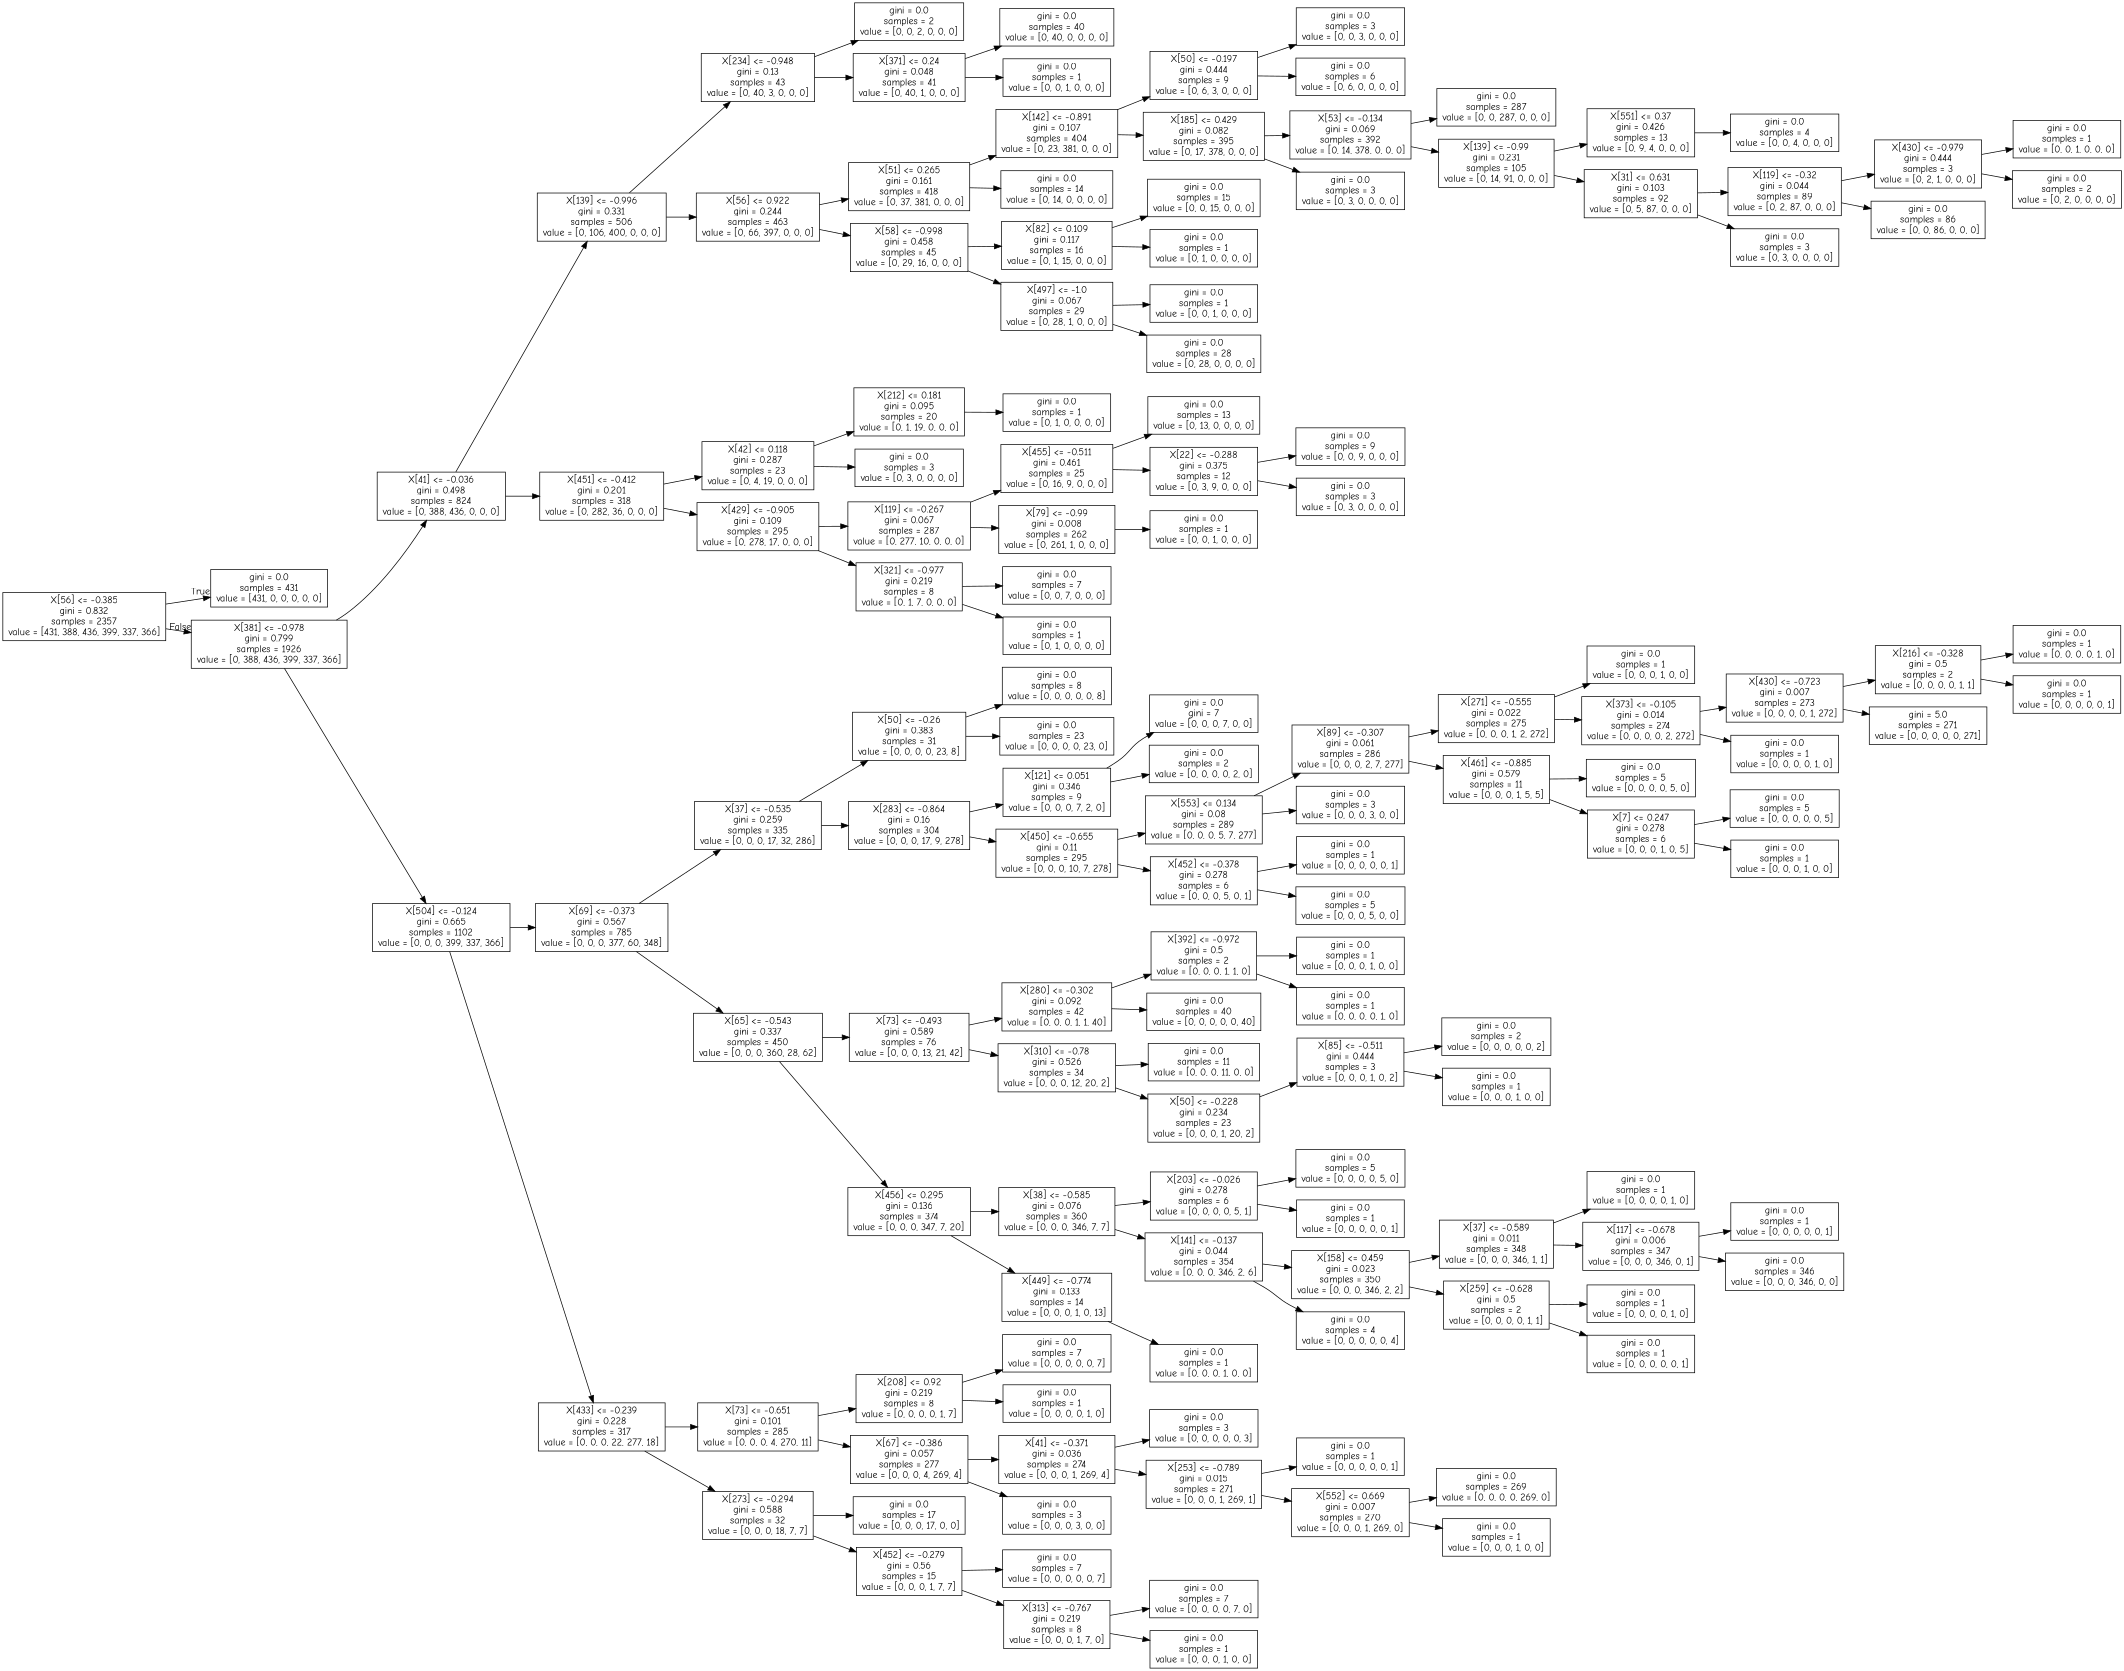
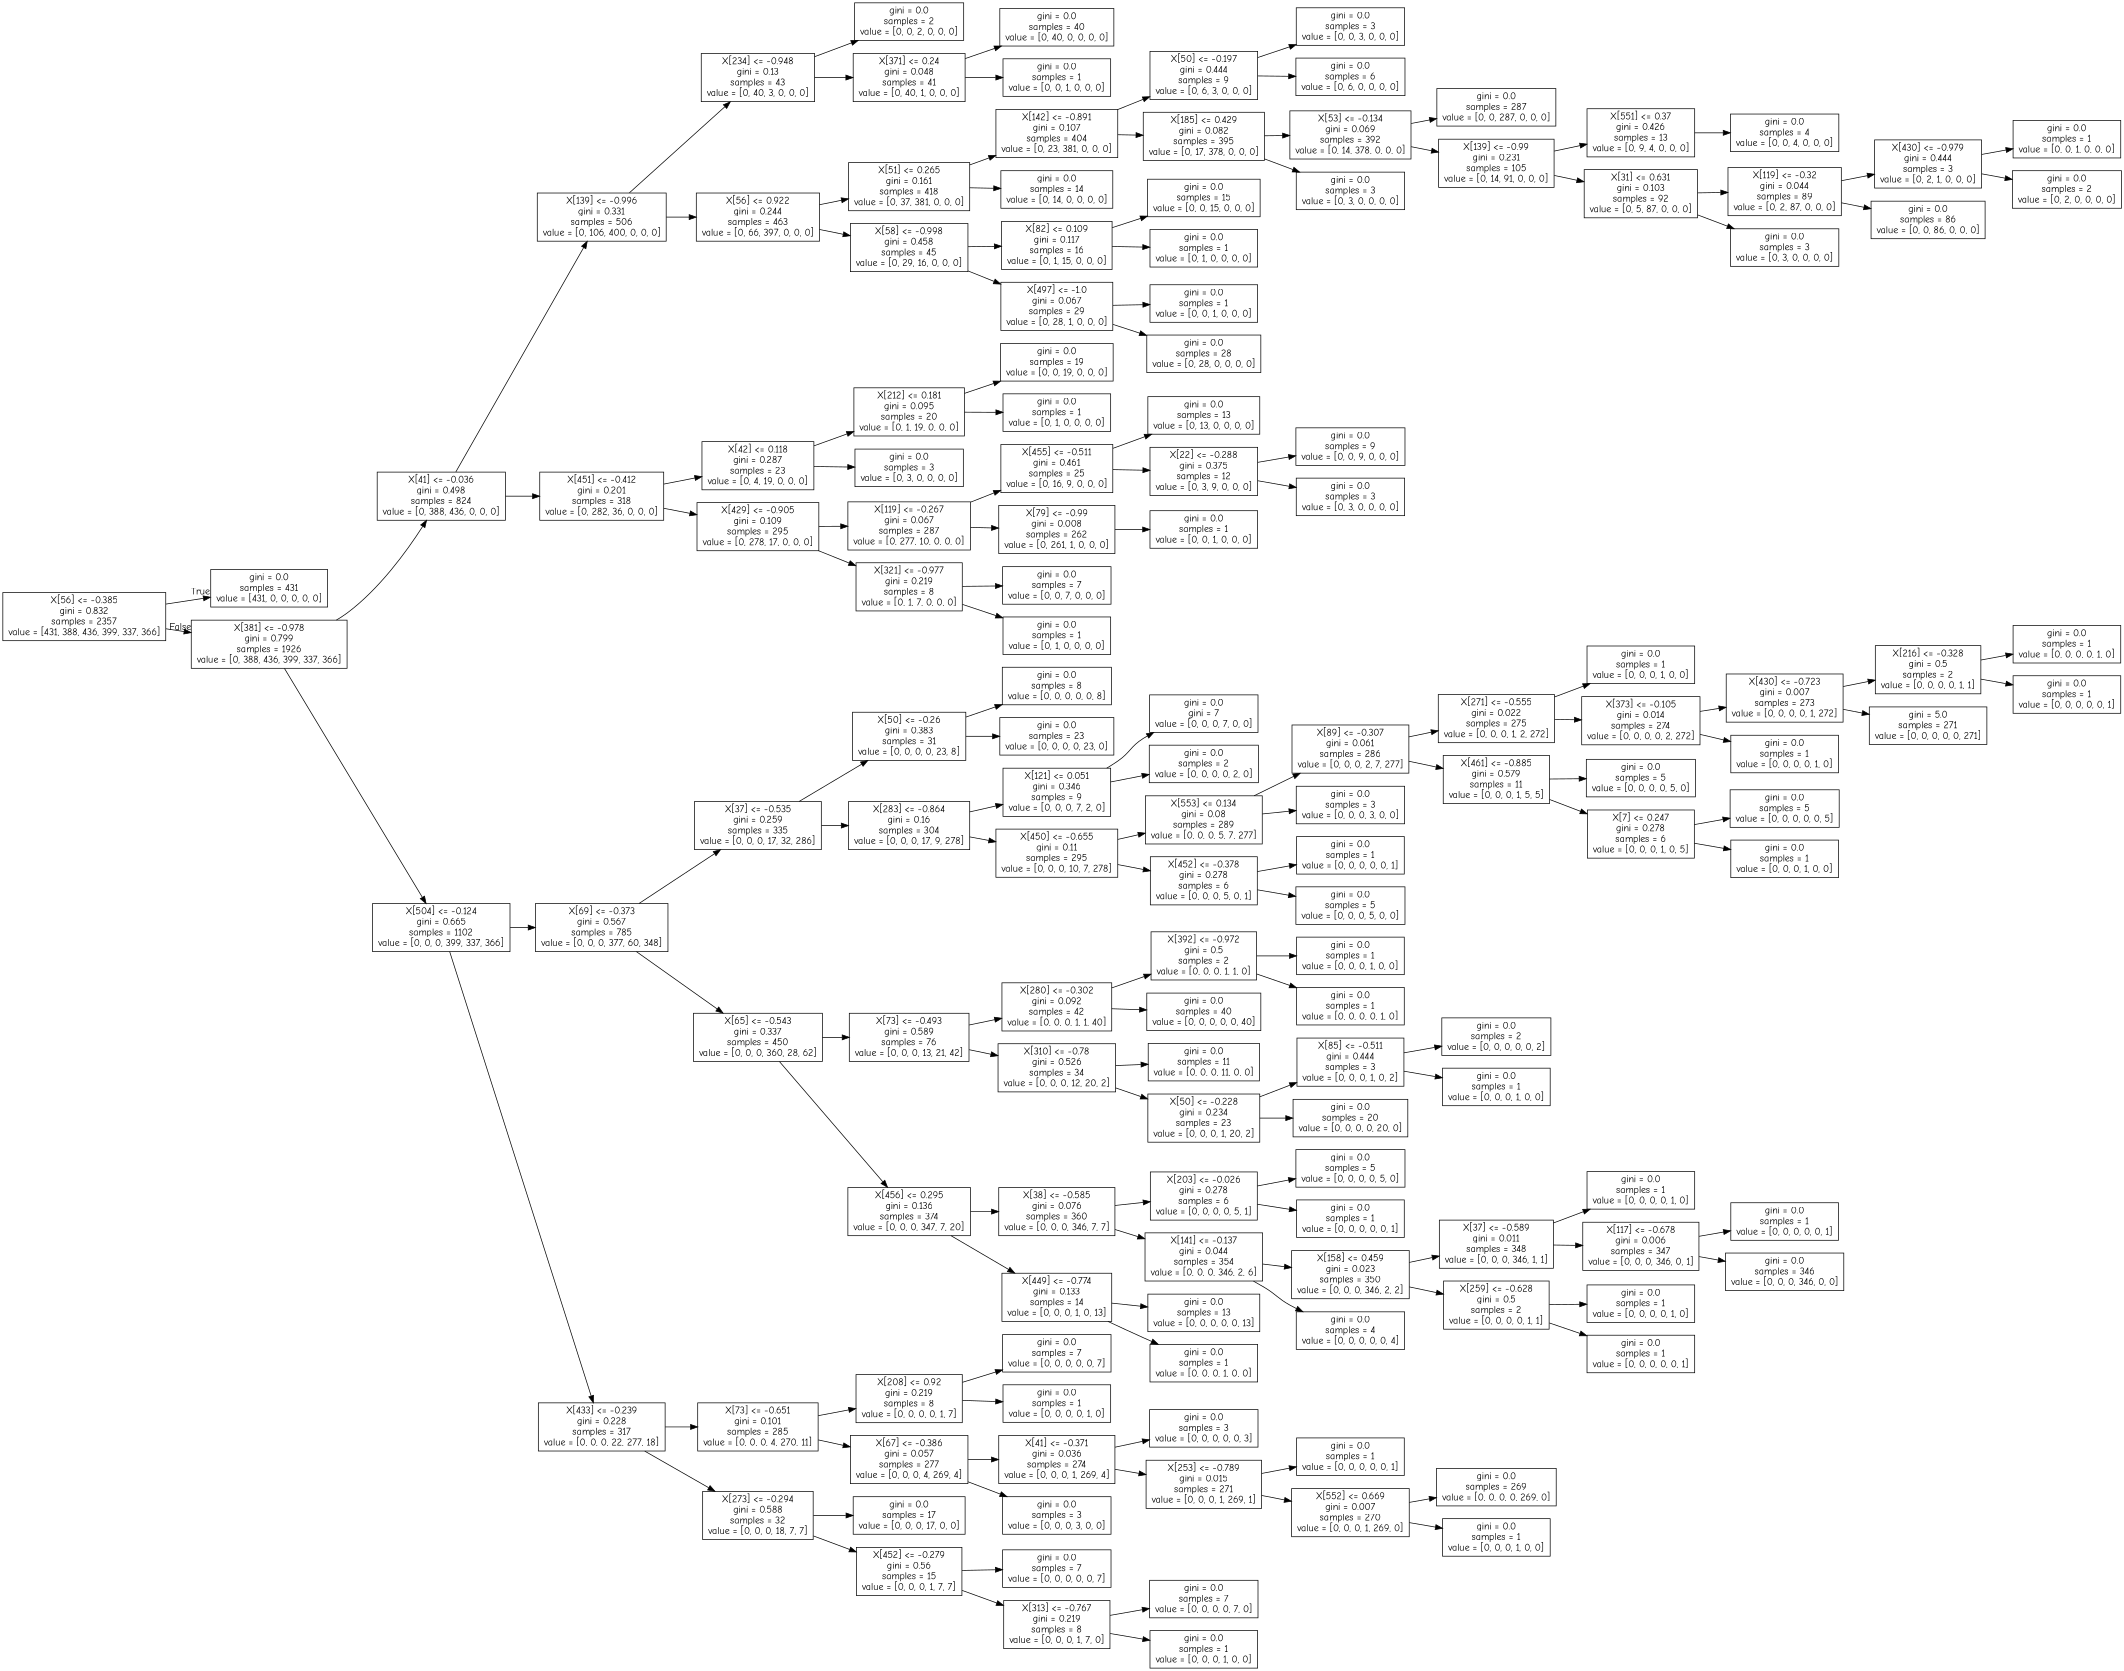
node "gini = 0.0 samples = 19 value = [0, 0, 19, 0, 0, 0]": added
node "gini = 0.0 samples = 20 value = [0, 0, 0, 0, 20, 0]": added
node "gini = 0.0 samples = 13 value = [0, 0, 0, 0, 0, 13]": added
